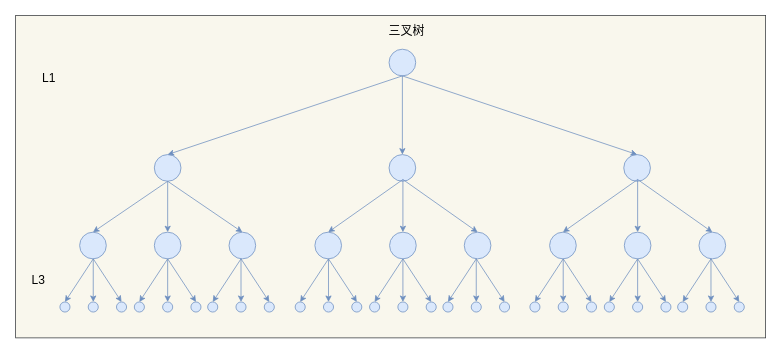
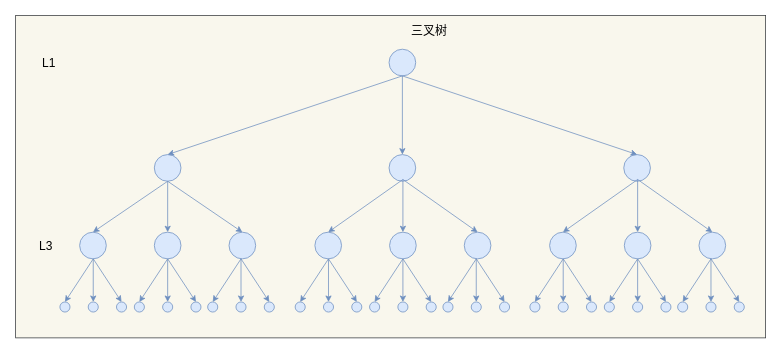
node "三叉树": moved (406, 30) -> (428, 30)
node "L1": moved (48, 78) -> (48, 63)
node "L3": moved (38, 279) -> (45, 246)
